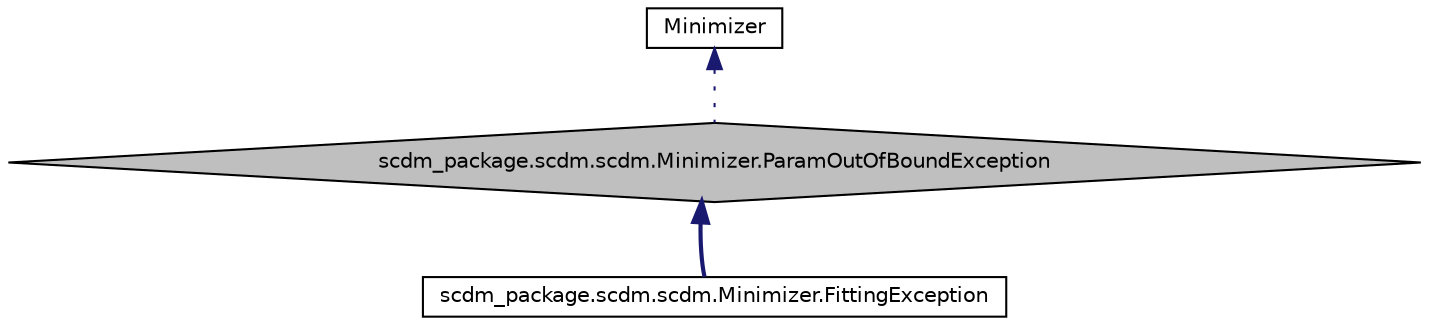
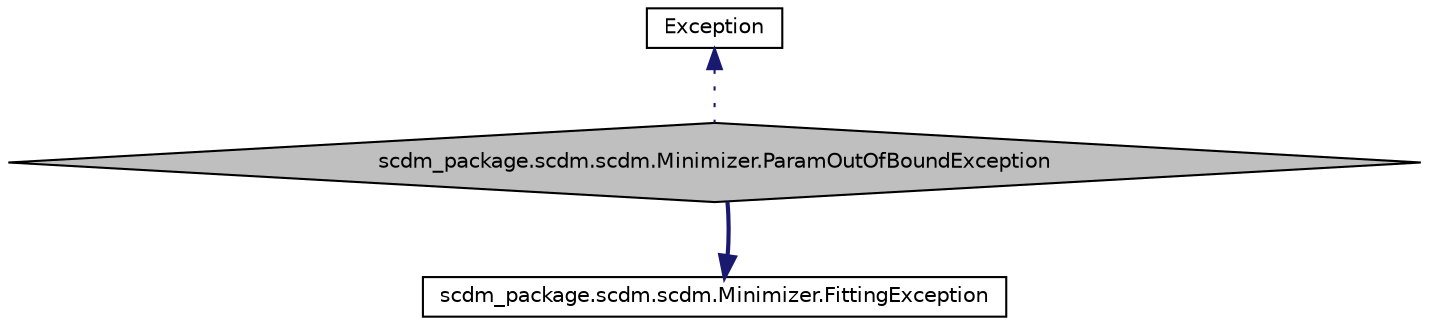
node "Minimizer": label "Minimizer" -> "Exception"
edge "scdm_package.scdm.scdm.Minimizer.FittingException" -> "scdm_package.scdm.scdm.Minimizer.ParamOutOfBoundException": reversed
